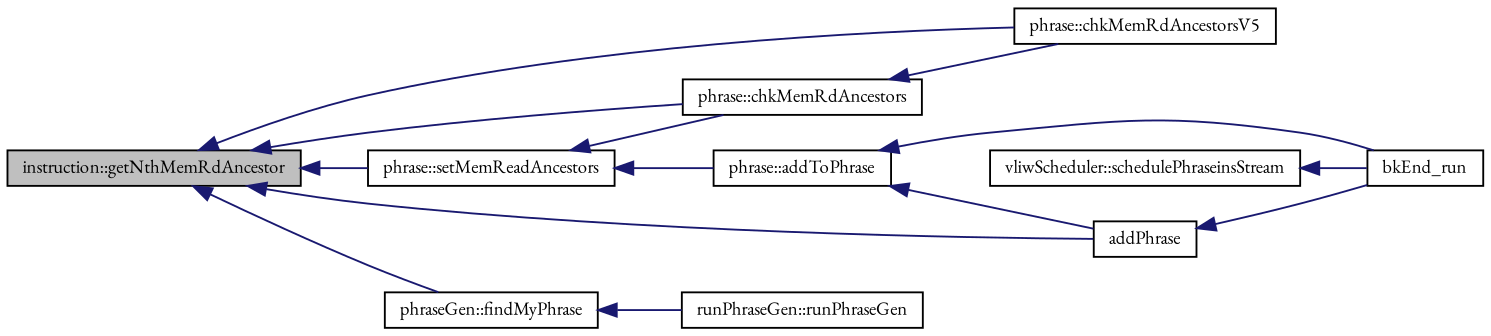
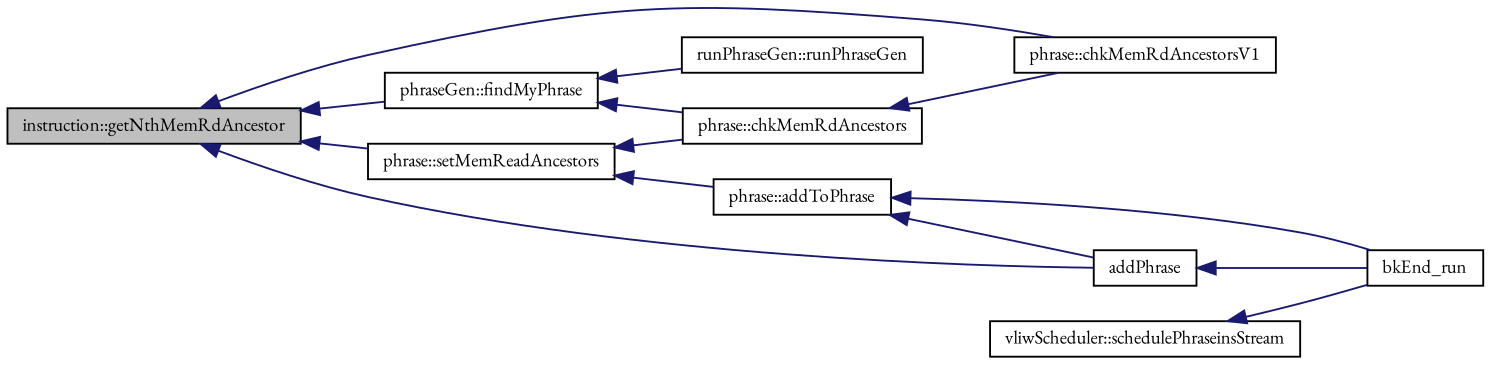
node "phrase::chkMemRdAncestorsV5": label "phrase::chkMemRdAncestorsV5" -> "phrase::chkMemRdAncestorsV1"
edge "phrase::chkMemRdAncestors" -> "instruction::getNthMemRdAncestor": now "phrase::chkMemRdAncestors" -> "phraseGen::findMyPhrase"
